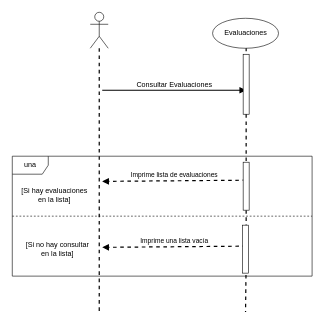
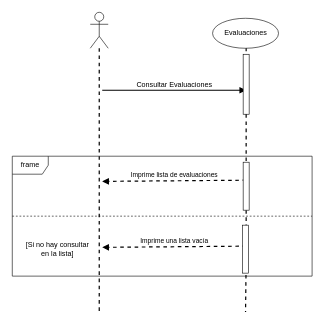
node "una": label "una" -> "frame"
node "[Si hay evaluaciones en la lista]": removed
